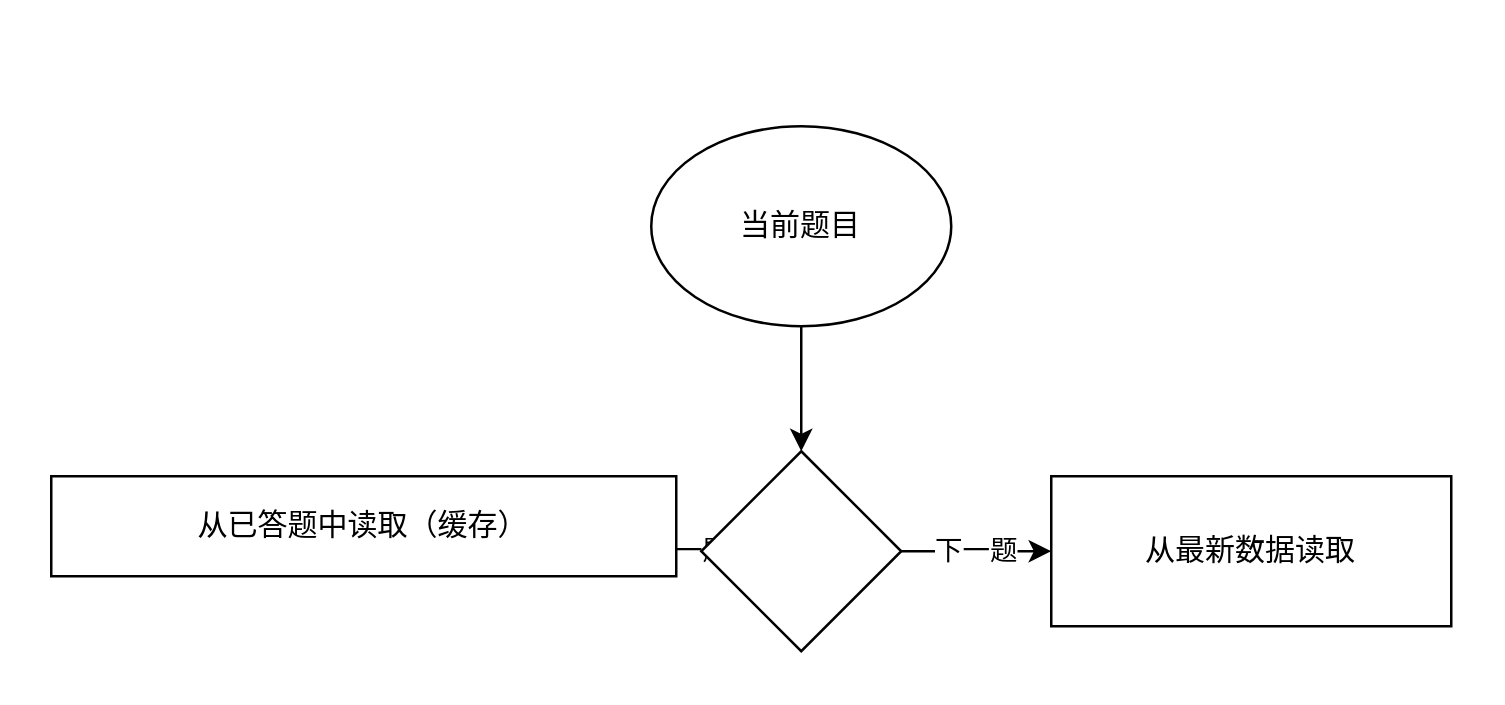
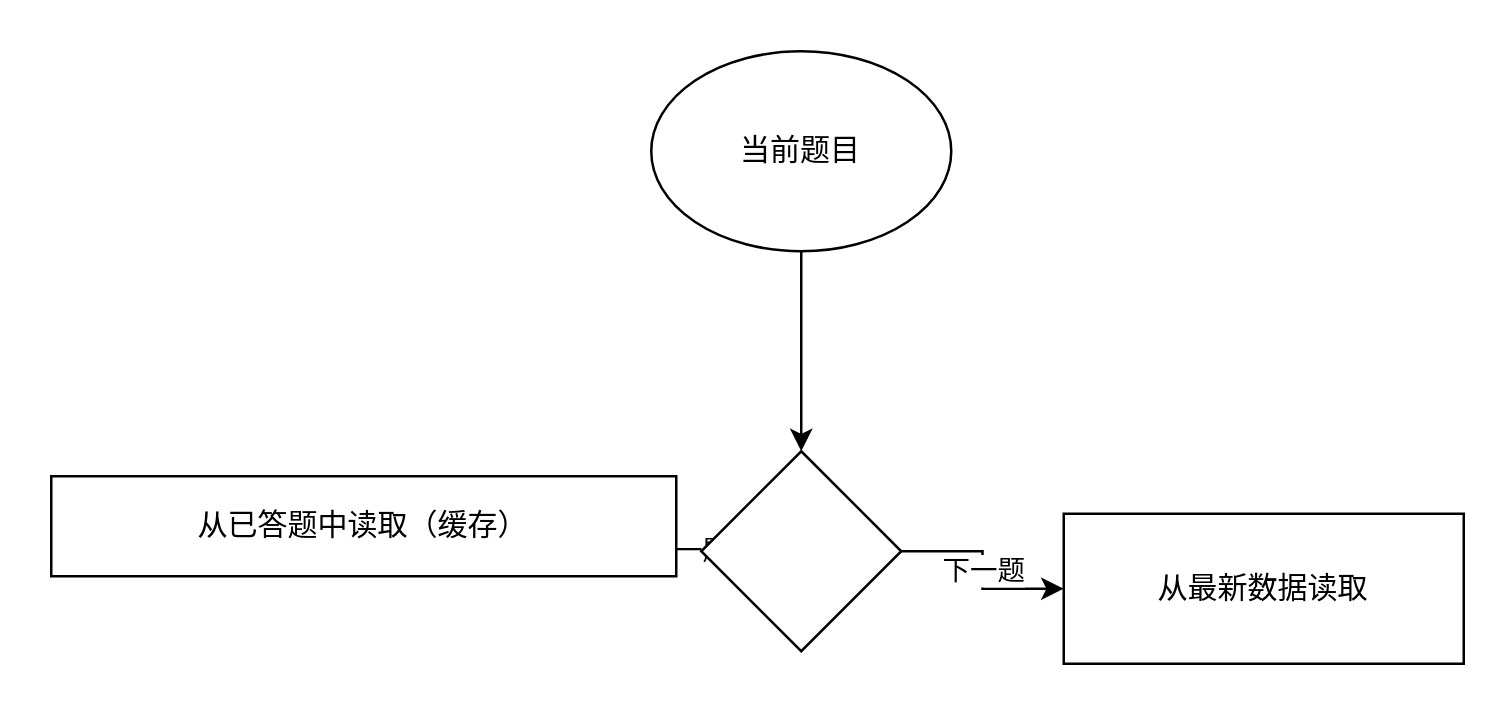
node "当前题目": moved (801, 226) -> (801, 151)
node "从最新数据读取": moved (1251, 551) -> (1264, 589)
